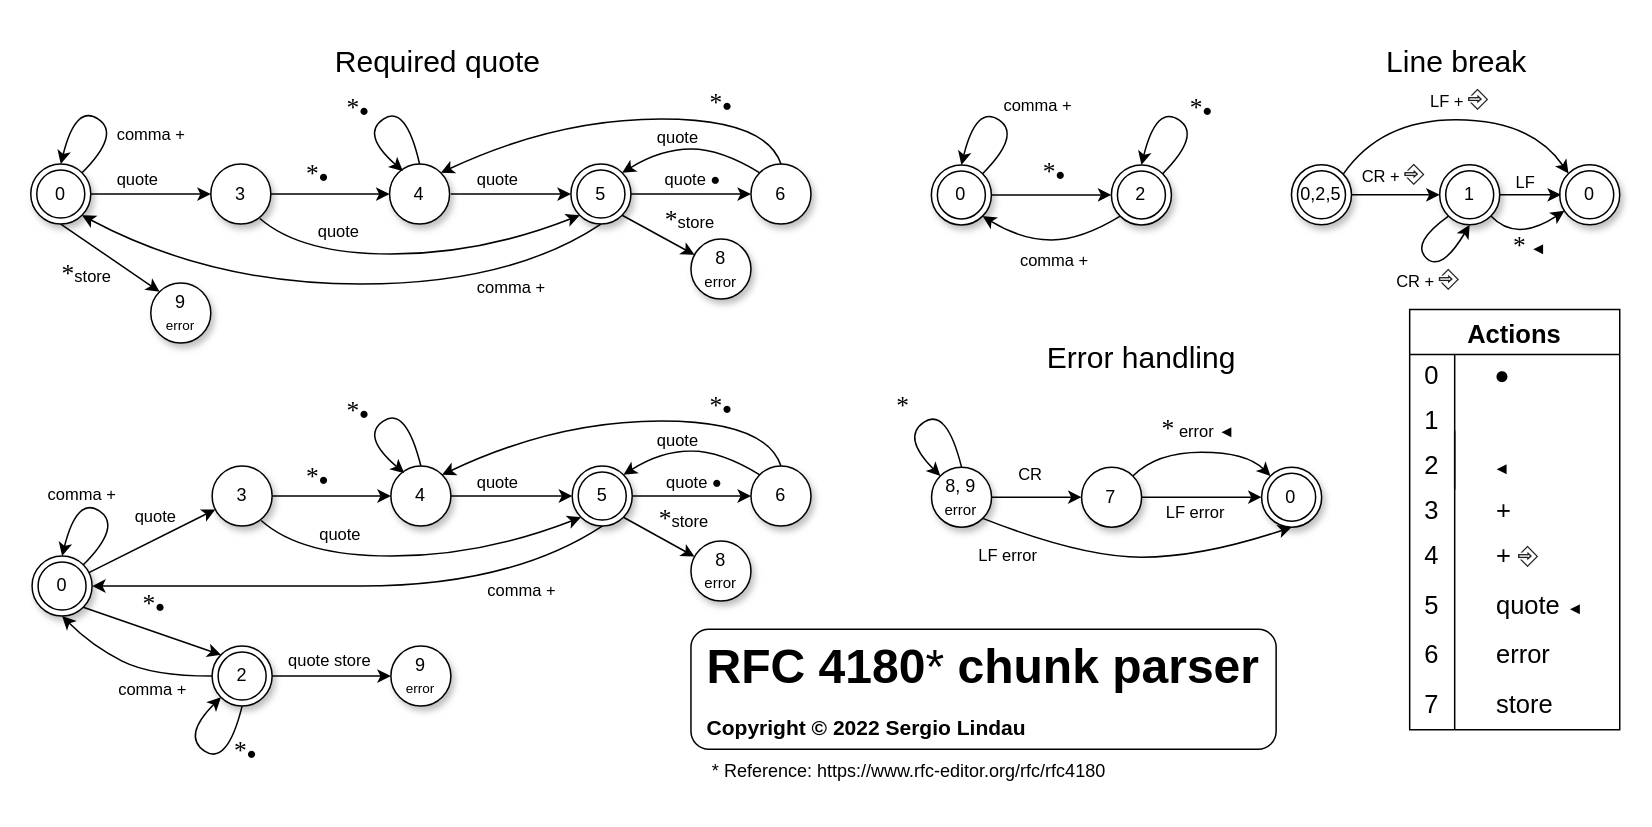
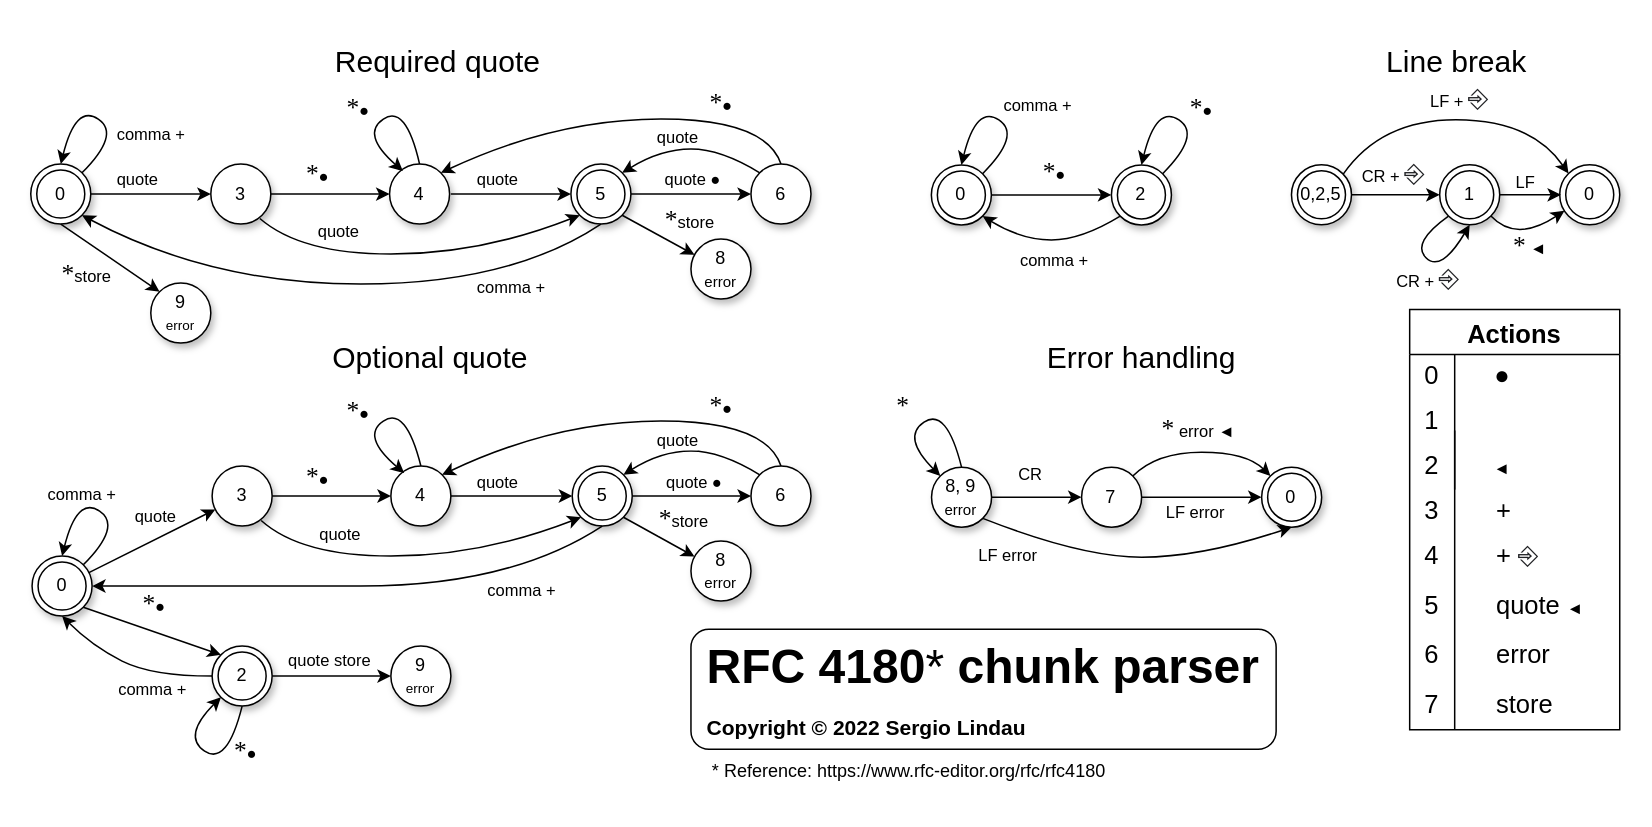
node "Optional quote": added
